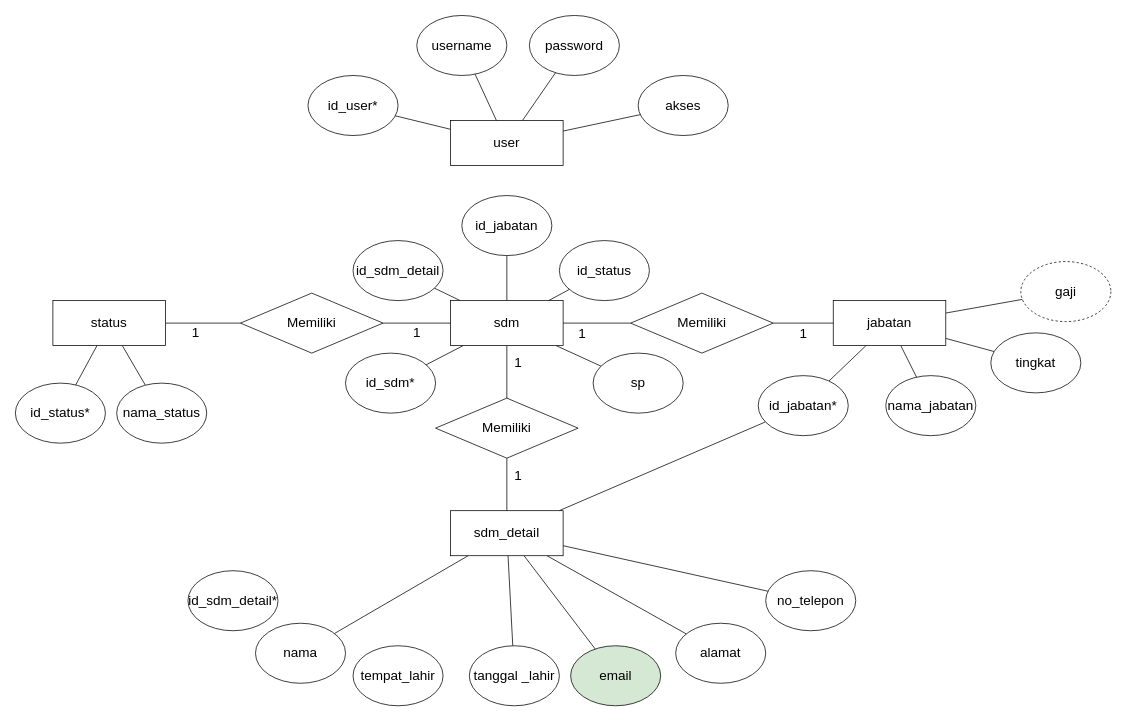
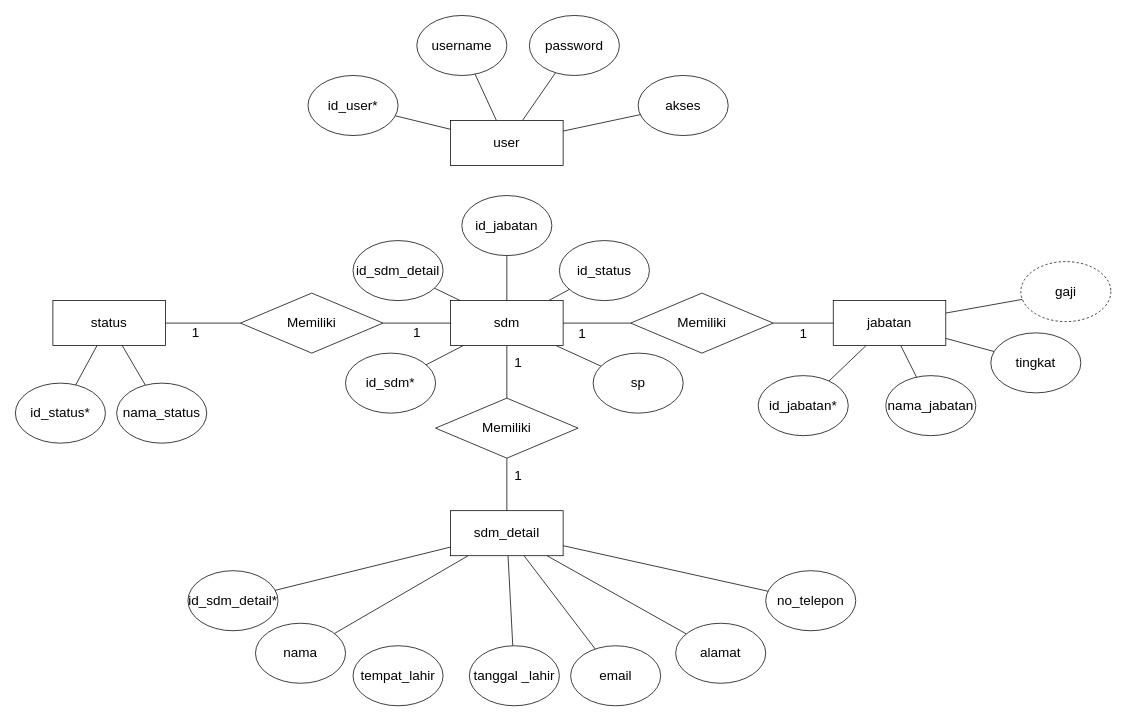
edge "id_jabatan*" -- "sdm_detail": now "id_sdm_detail*" -- "sdm_detail"
node "email": fillcolor #d5e8d4 -> #ffffff
